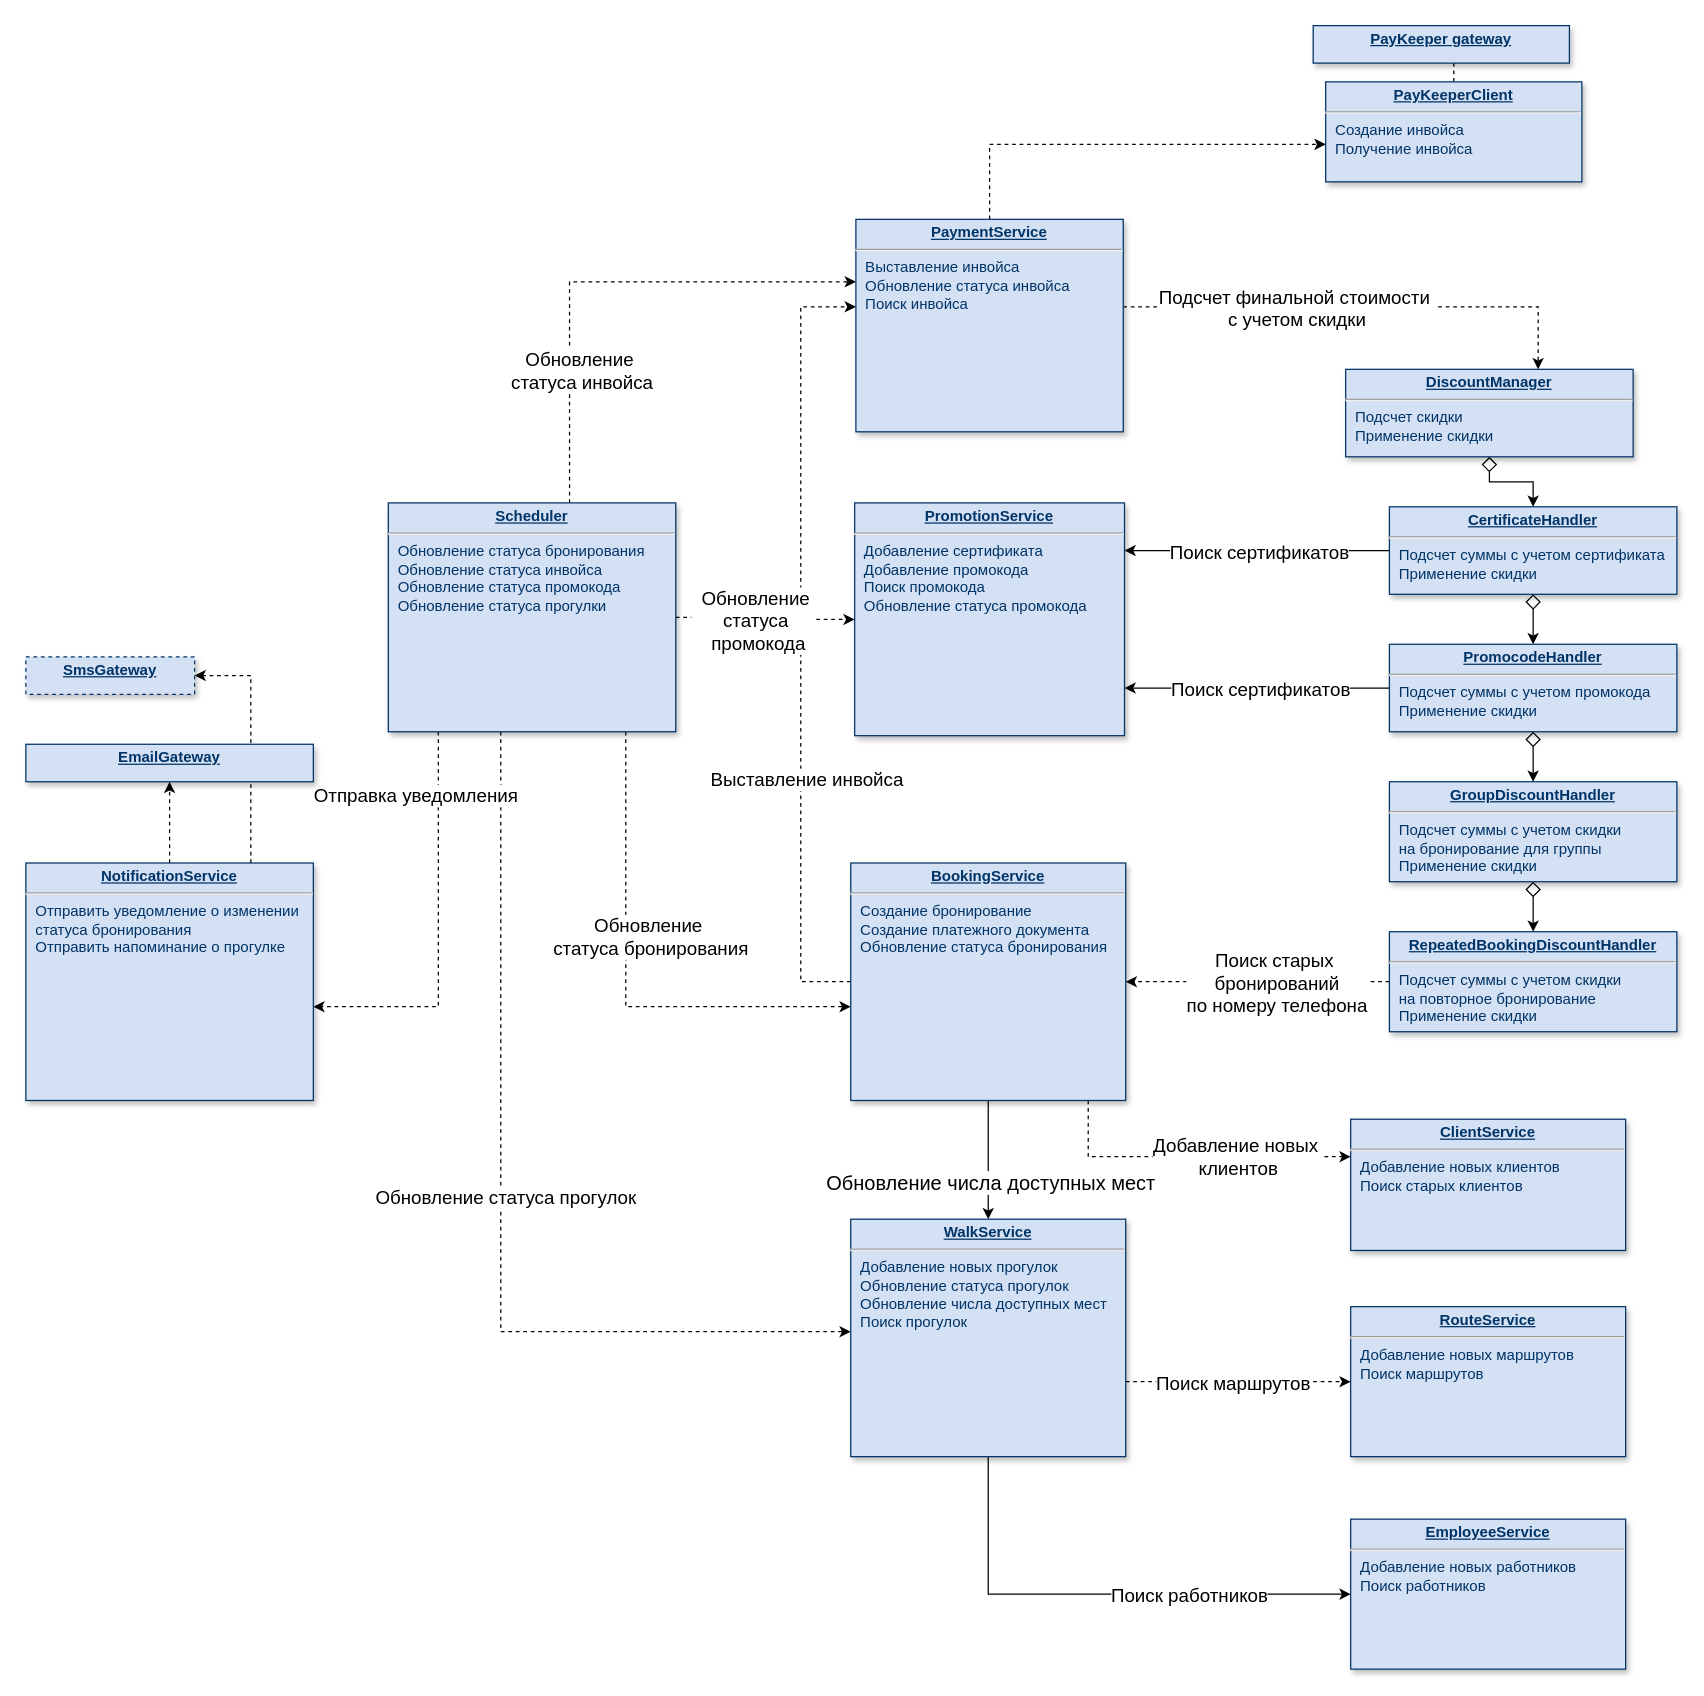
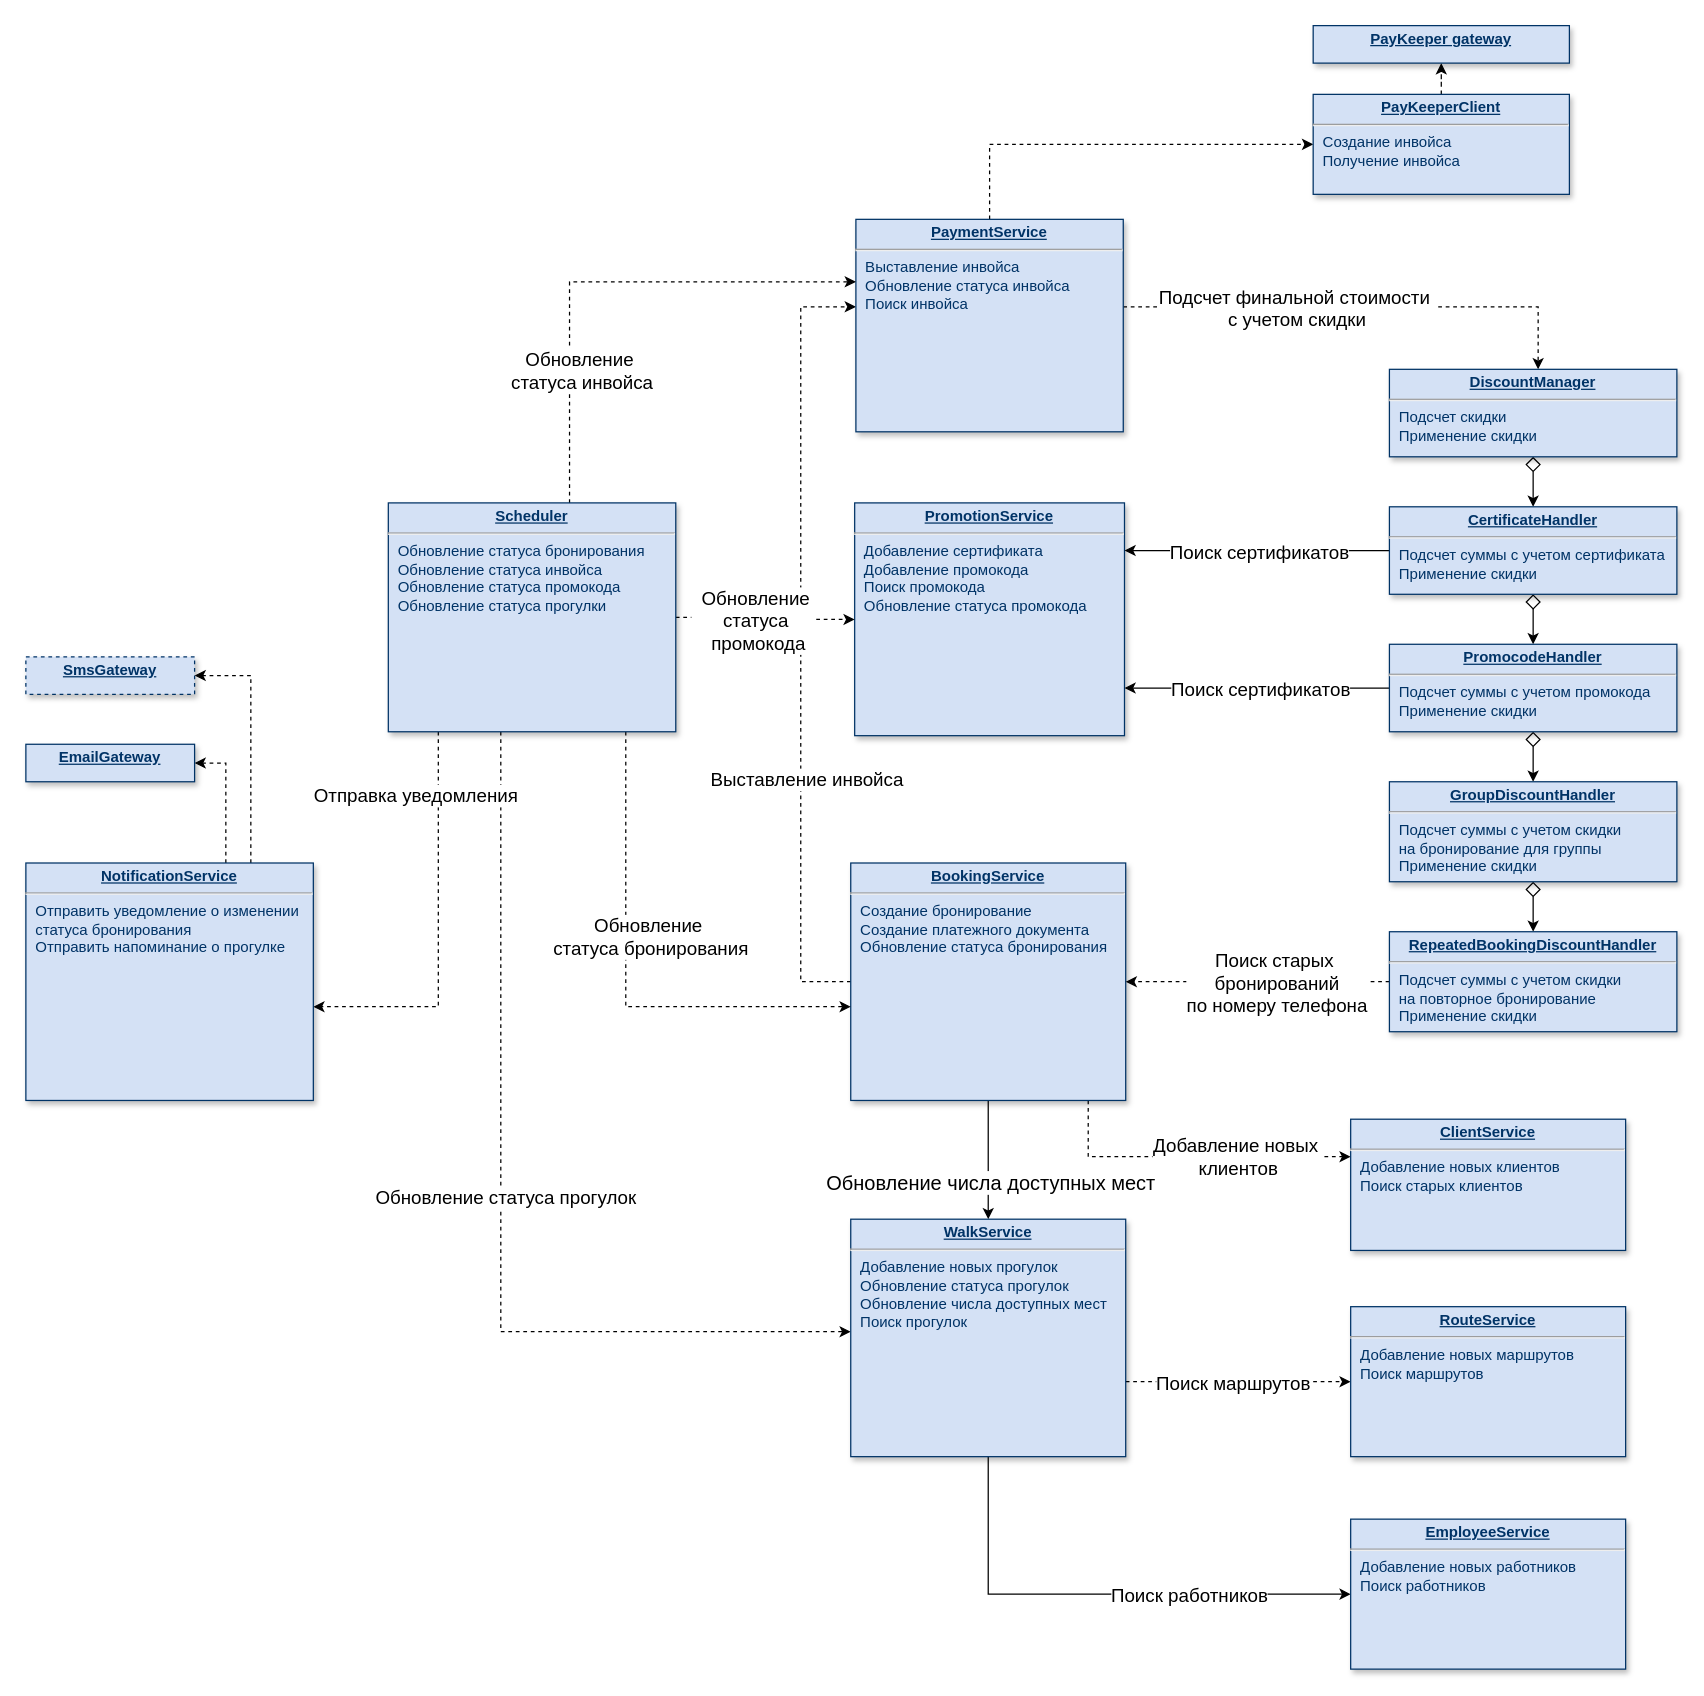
node "PayKeeperClient Cоздание инвойса Получение инвойса": moved (1454, 132) -> (1441, 144)
node "DiscountManager Подсчет скидки Применение скидки": moved (1489, 413) -> (1533, 413)
node "EmailGateway": size 288x38 -> 169x38
